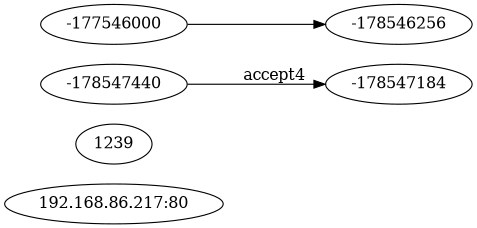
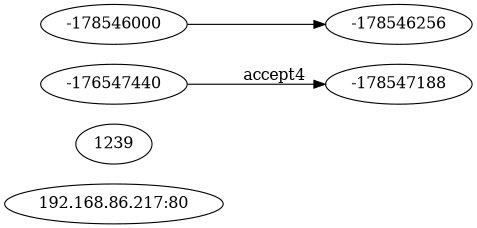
node "-177546000": label "-177546000" -> "-178546000"
node "-178547440": label "-178547440" -> "-176547440"
node "-178547184": label "-178547184" -> "-178547188"
